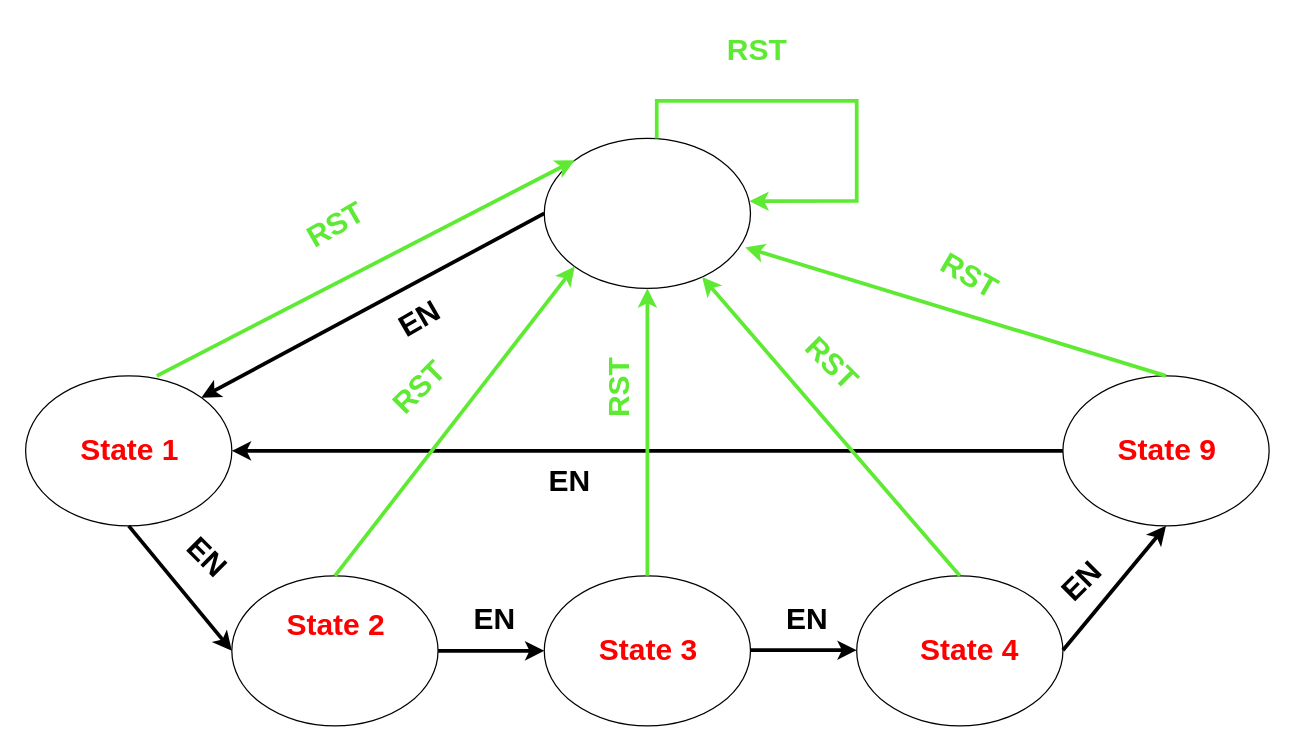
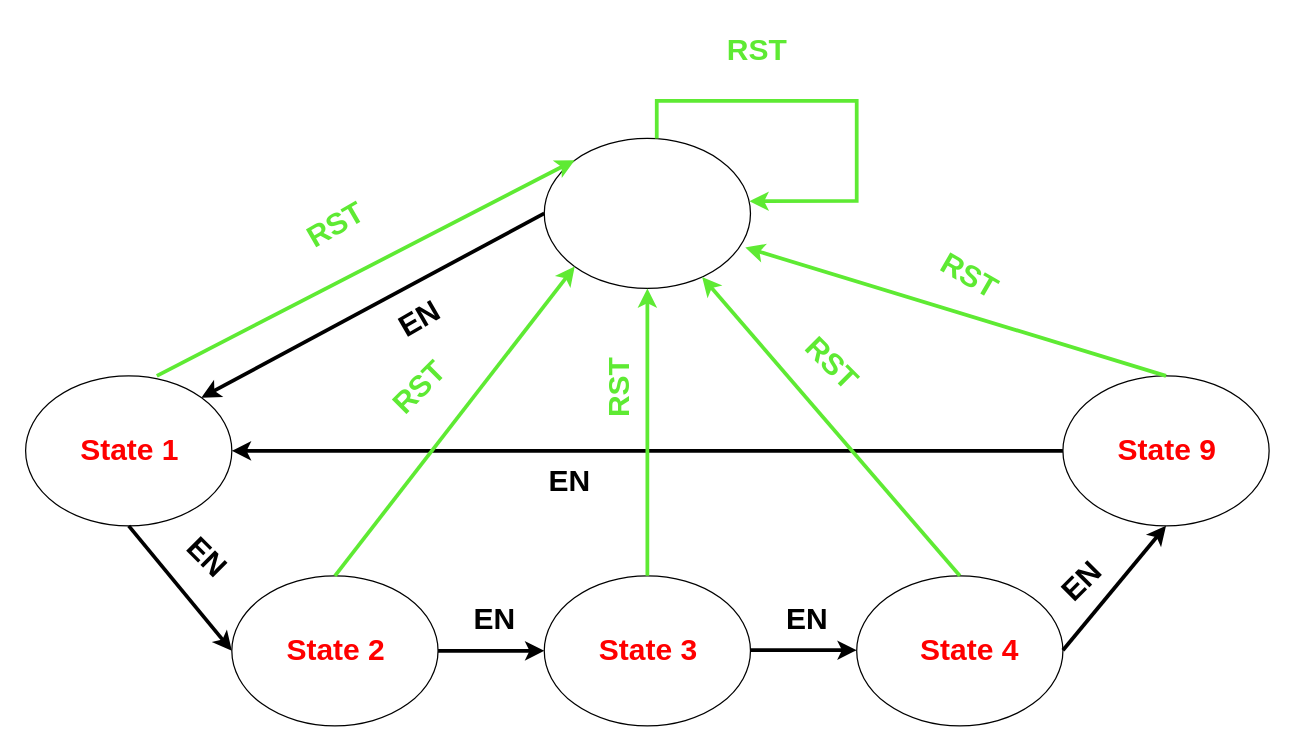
node "State 2": moved (335, 626) -> (335, 651)
